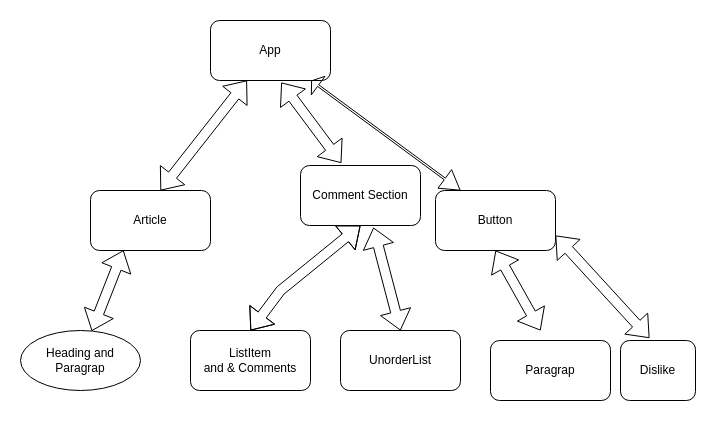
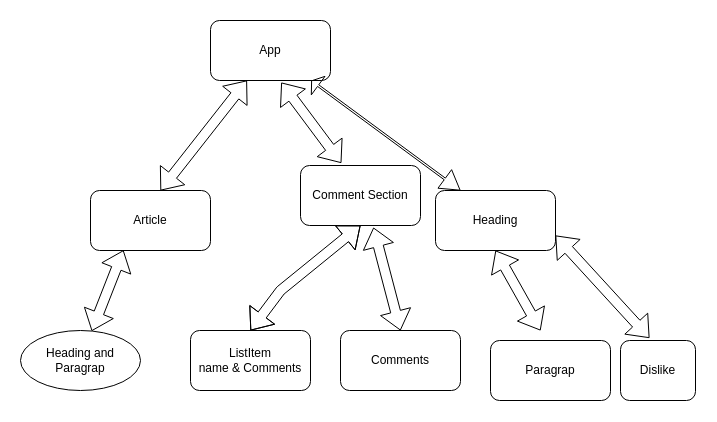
node "Button": label "Button" -> "Heading"
node "ListItem and & Comments": label "ListItem and & Comments" -> "ListItem name & Comments"
node "UnorderList": label "UnorderList" -> "Comments"
